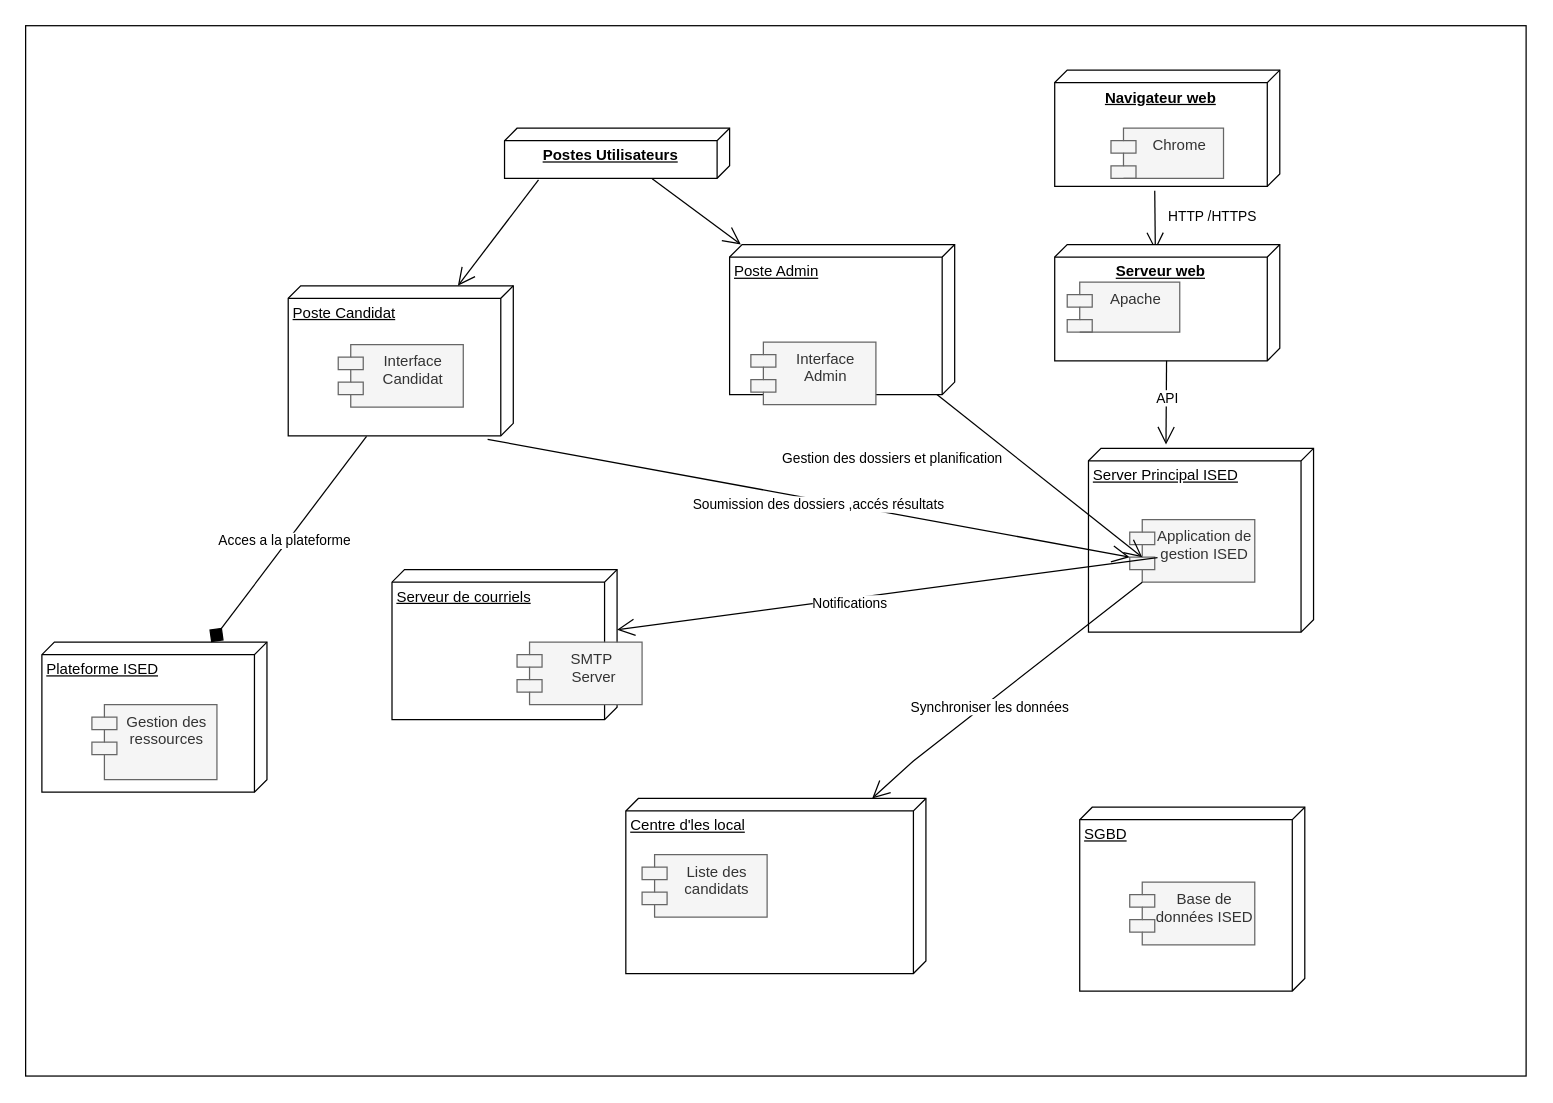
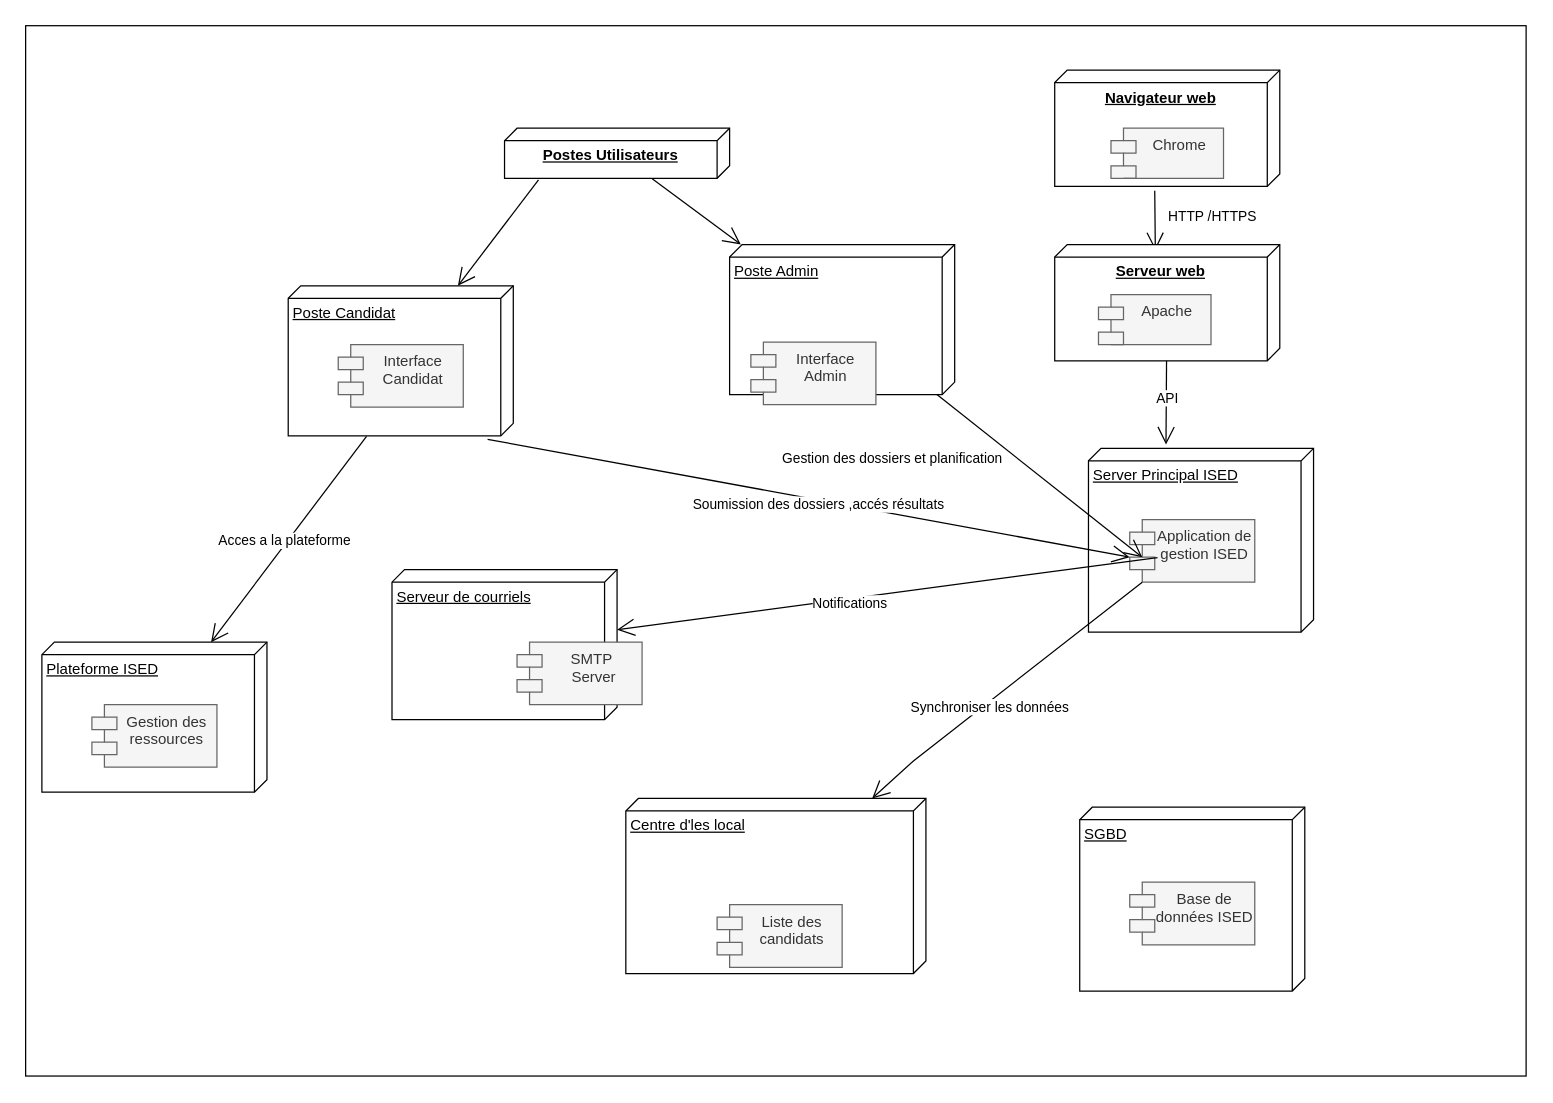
node "Apache": moved (1123, 307) -> (1154, 319)
edge "Poste Candidat" -> "Plateforme ISED": arrowhead diamond -> open
node "Gestion des ressources": size 125x75 -> 125x63
node "Liste des candidats": moved (704, 886) -> (779, 936)
